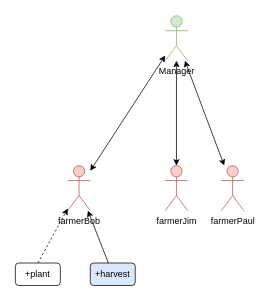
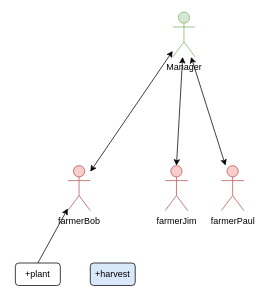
node "Manager": moved (177, 38) -> (184, 34)
edge "+plant" -> "farmerBob": style dashed -> solid
edge "+harvest" -> "farmerBob": removed
